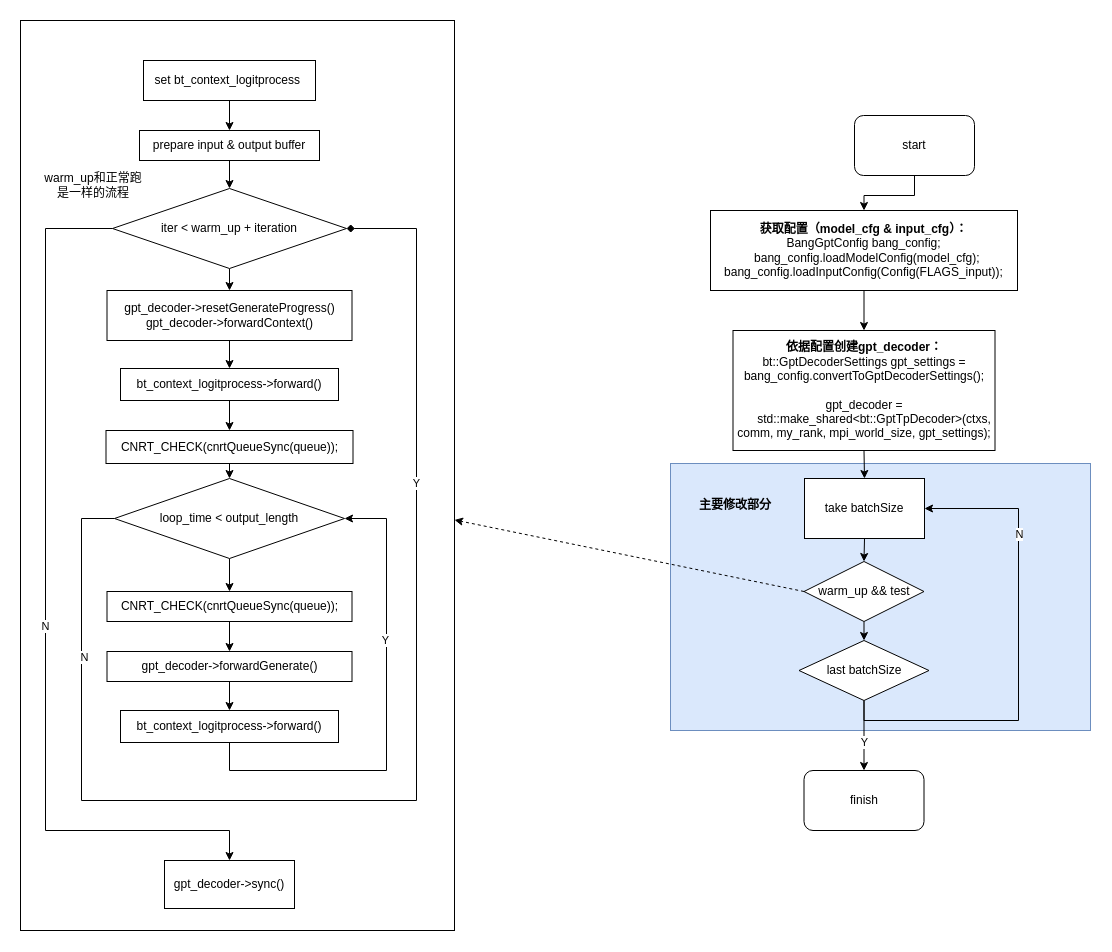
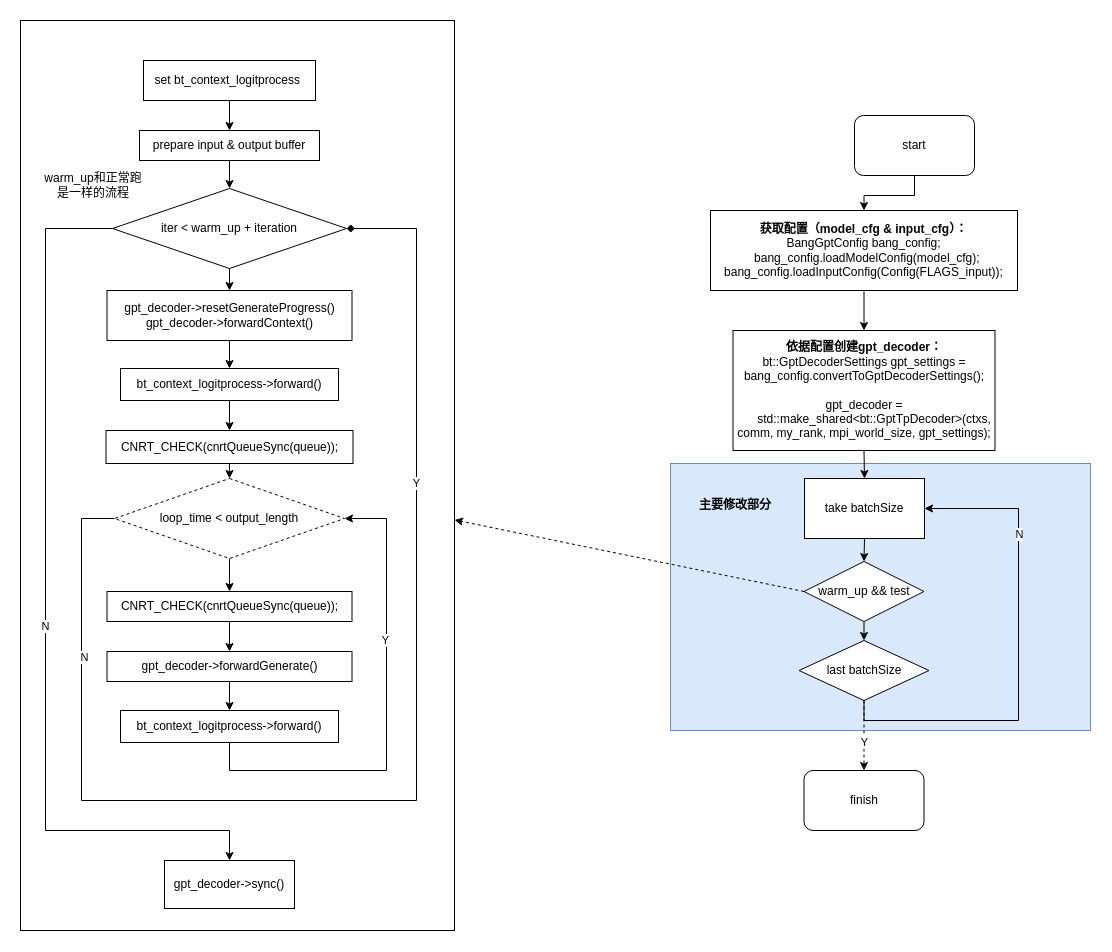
node "loop_time < output_length": style solid -> dashed
edge "last batchSize" -> "finish": style solid -> dashed
